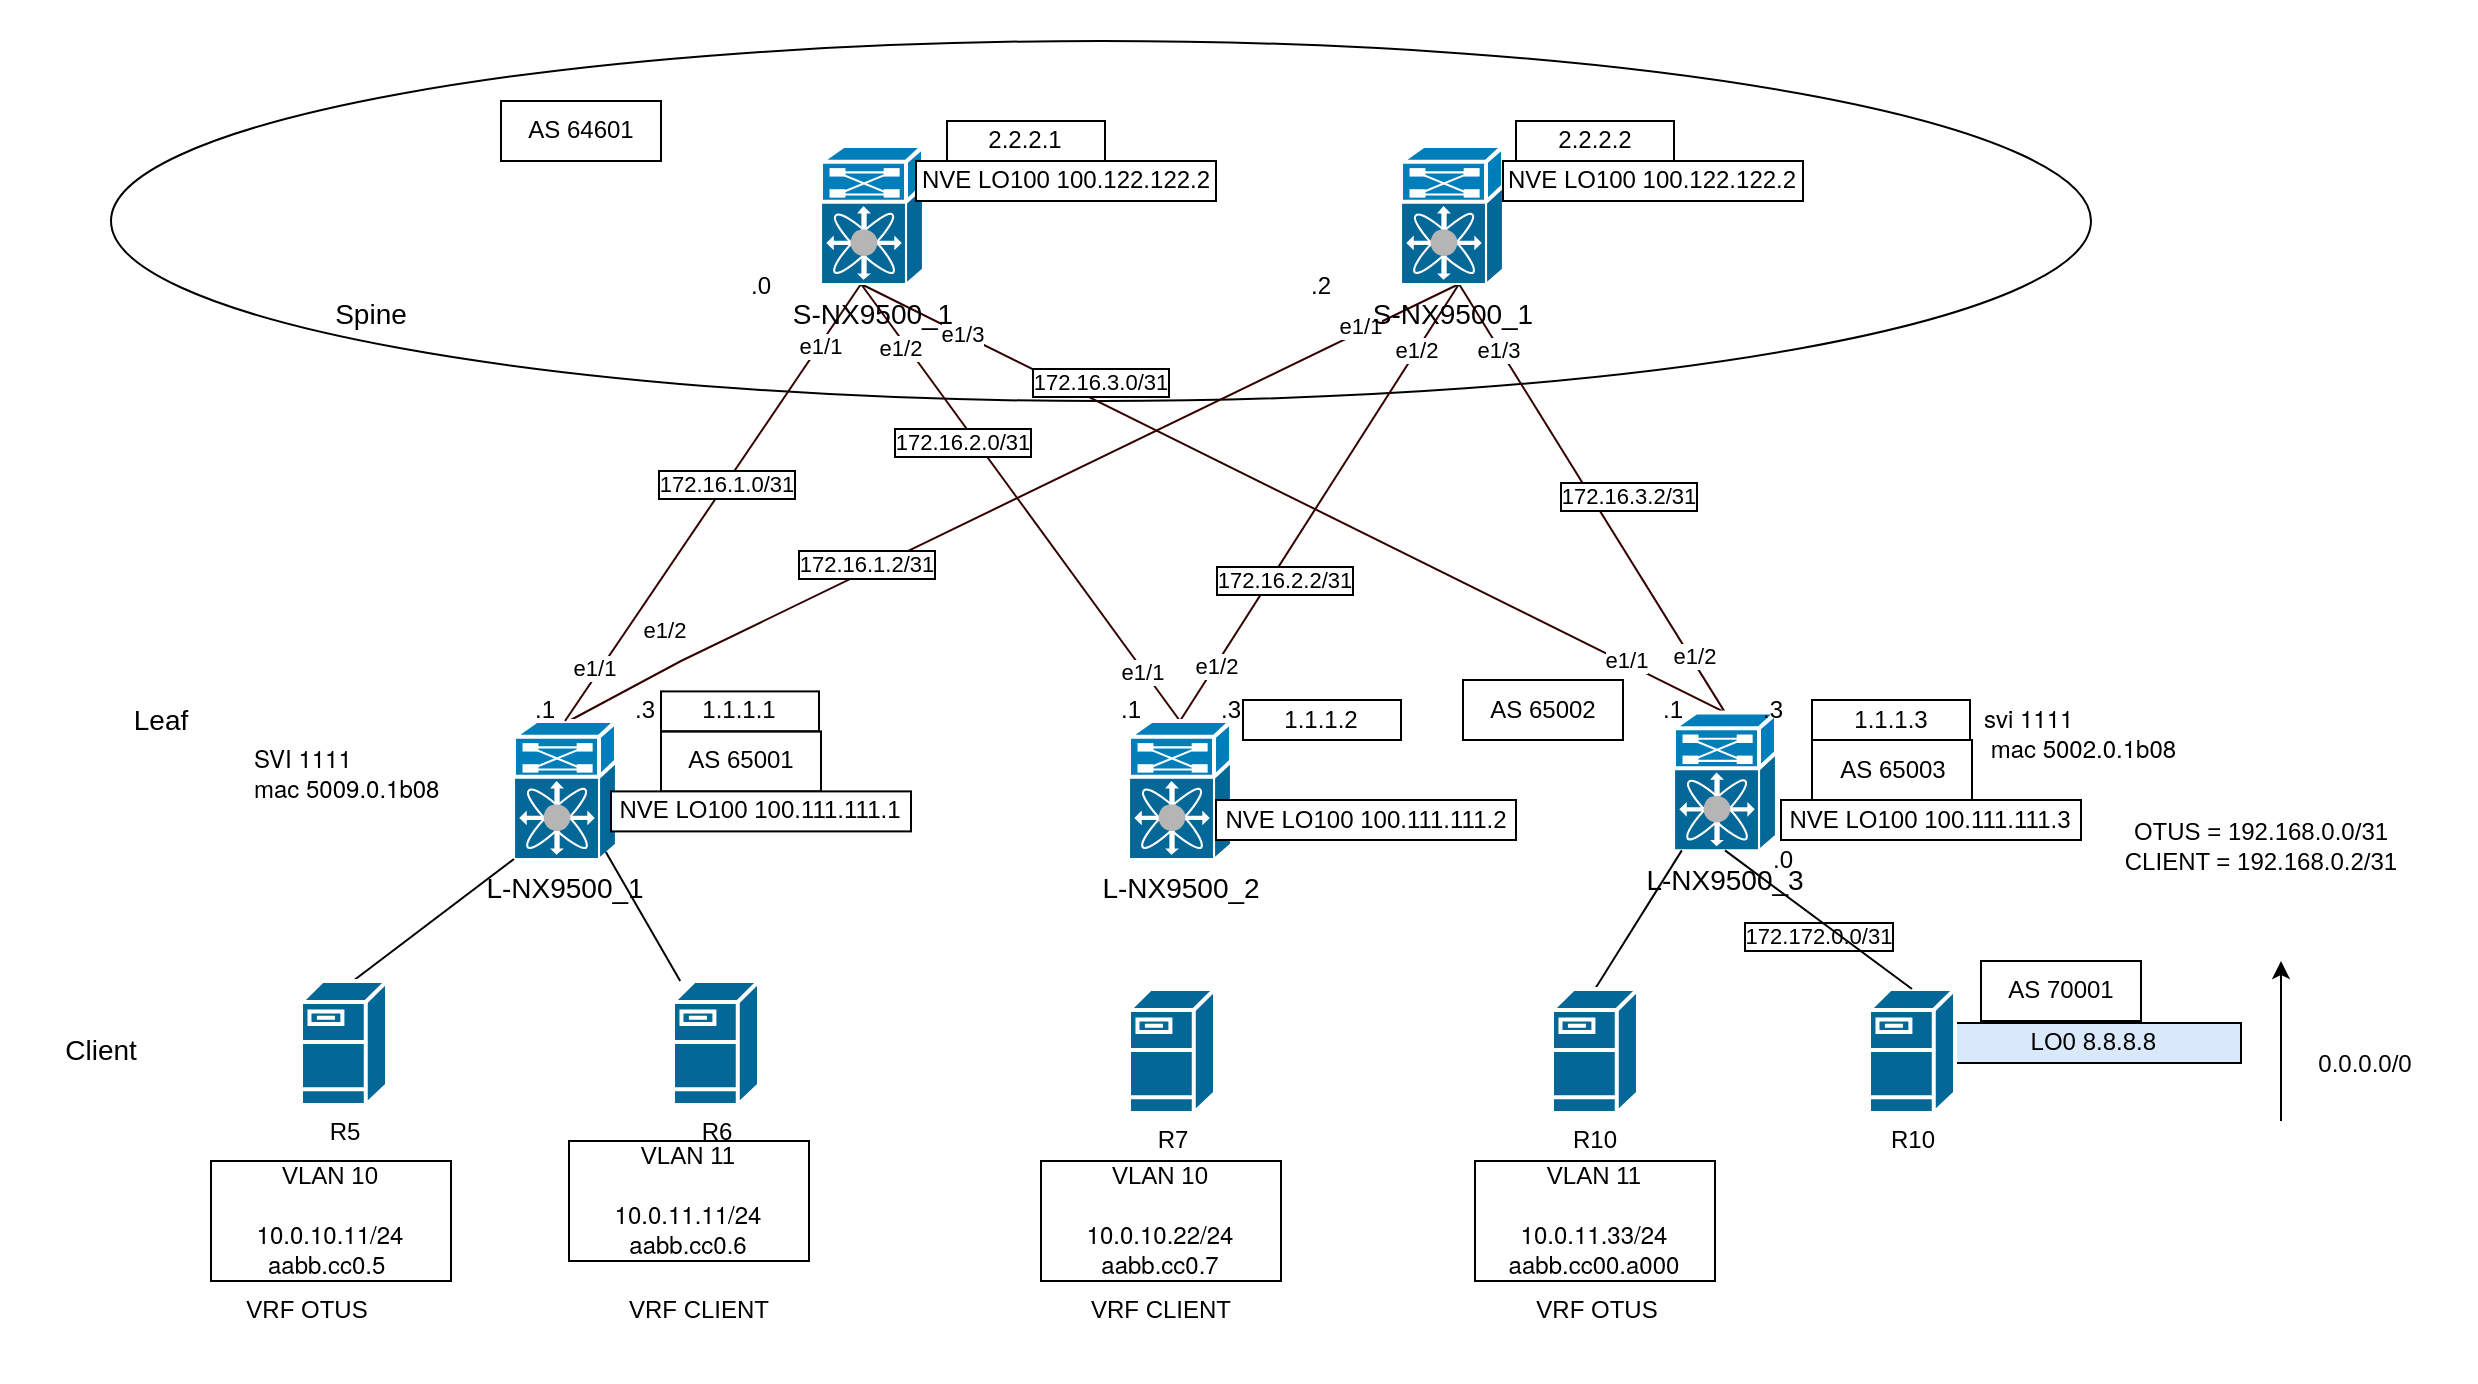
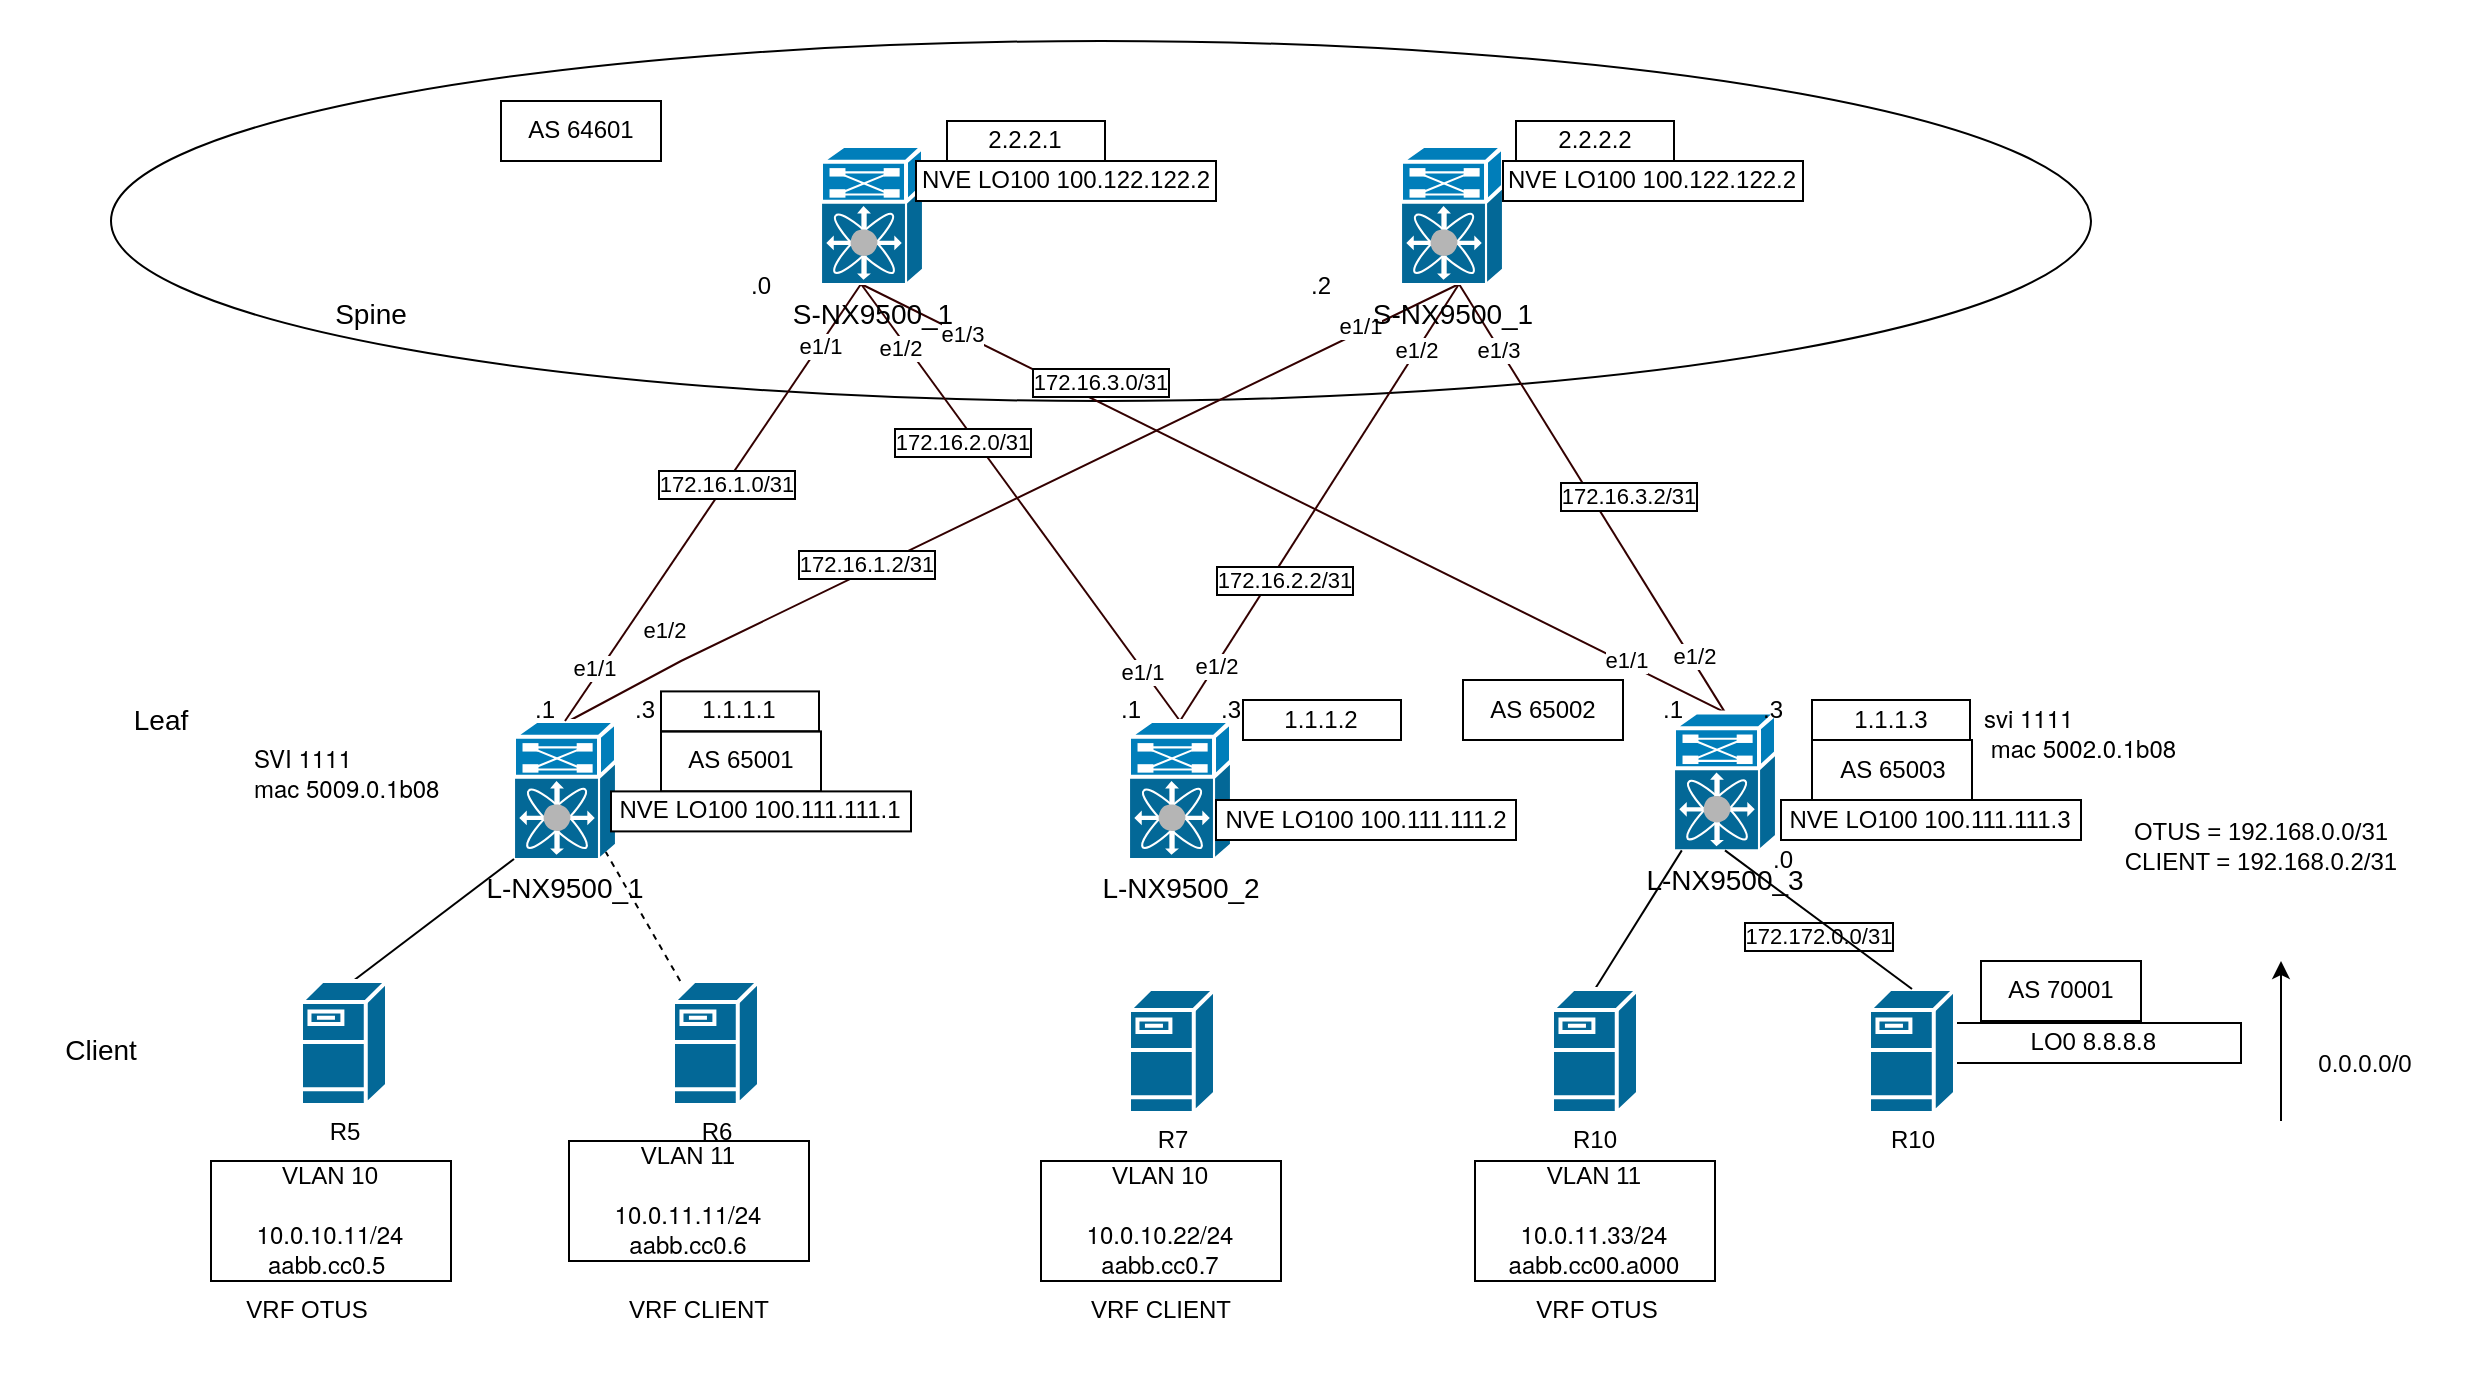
edge "L-NX9500_1" -- "R6": style solid -> dashed
node "LO0 8.8.8.8": fillcolor #dae8fc -> #ffffff
